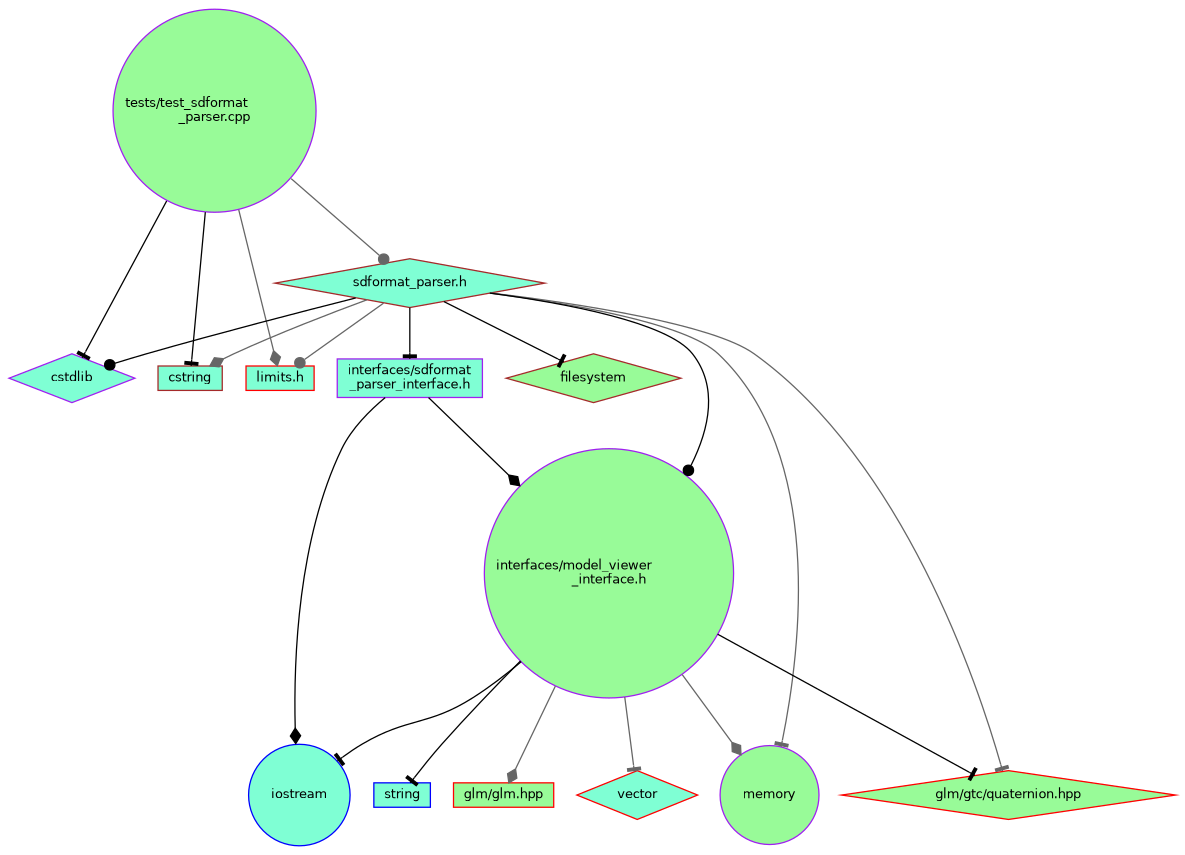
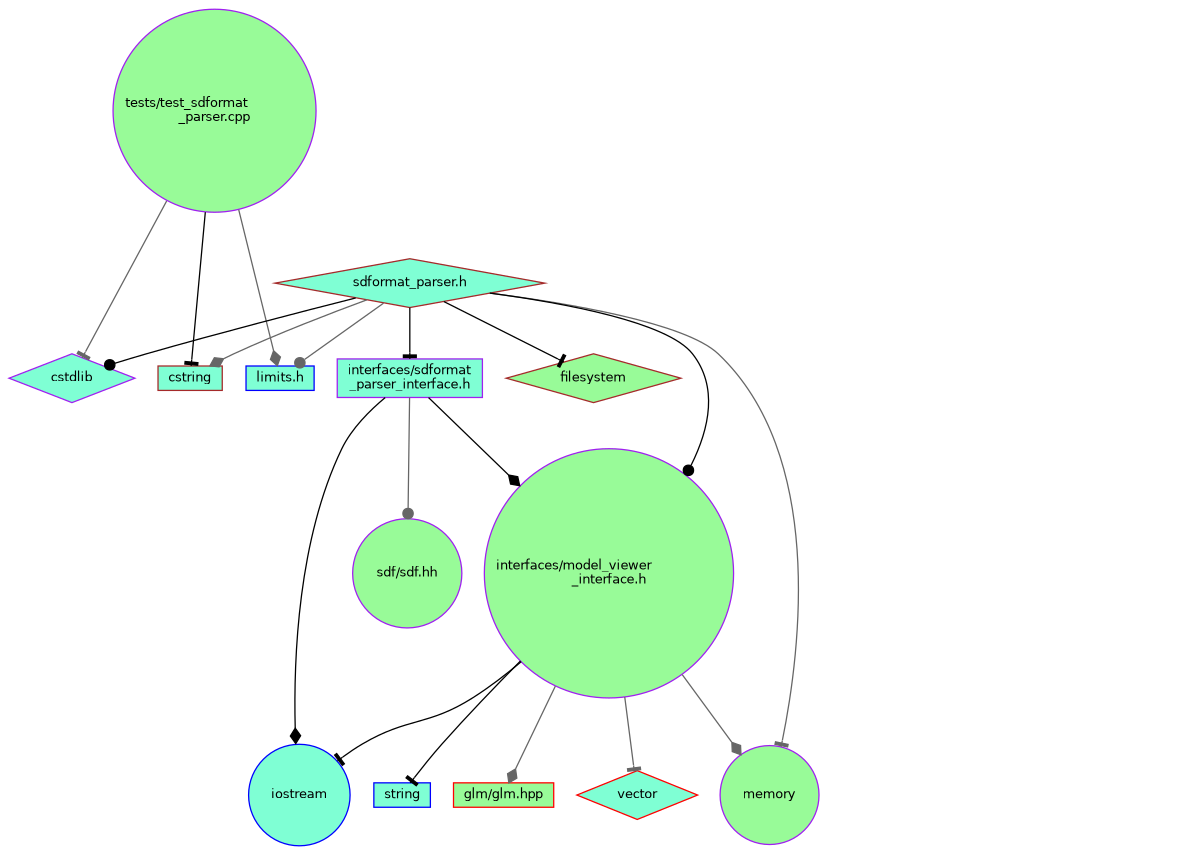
edge "tests/test_sdformat _parser.cpp" -> "sdformat_parser.h": removed
edge "tests/test_sdformat _parser.cpp" -> "cstdlib": color black -> gray40
node "limits.h": color red -> blue
node "sdf/sdf.hh": added
node "glm/gtc/quaternion.hpp": removed
